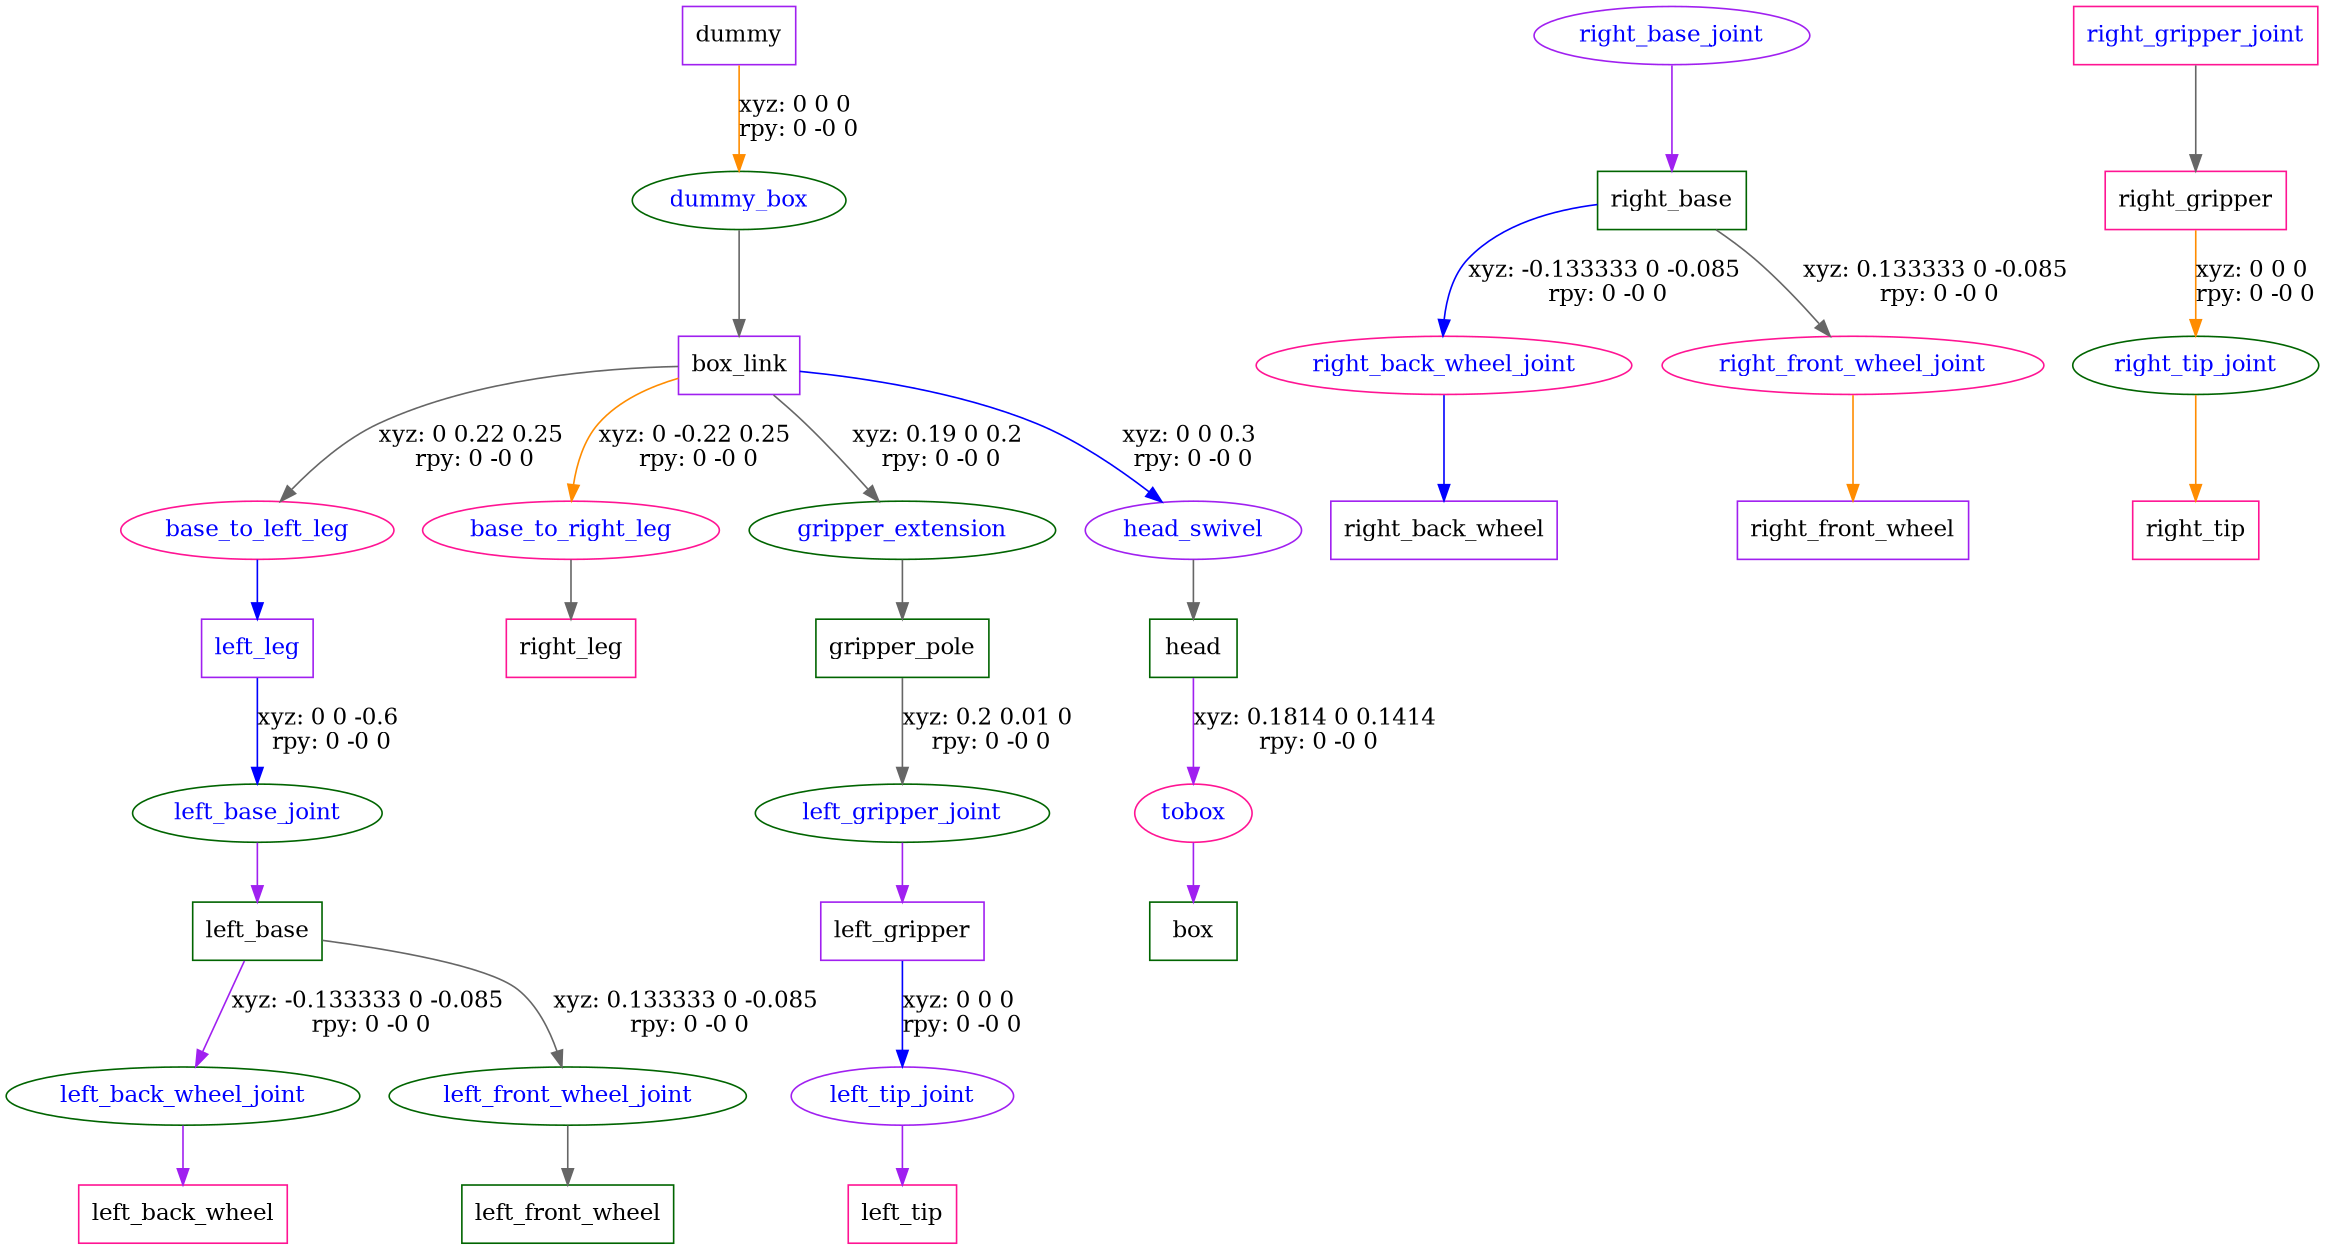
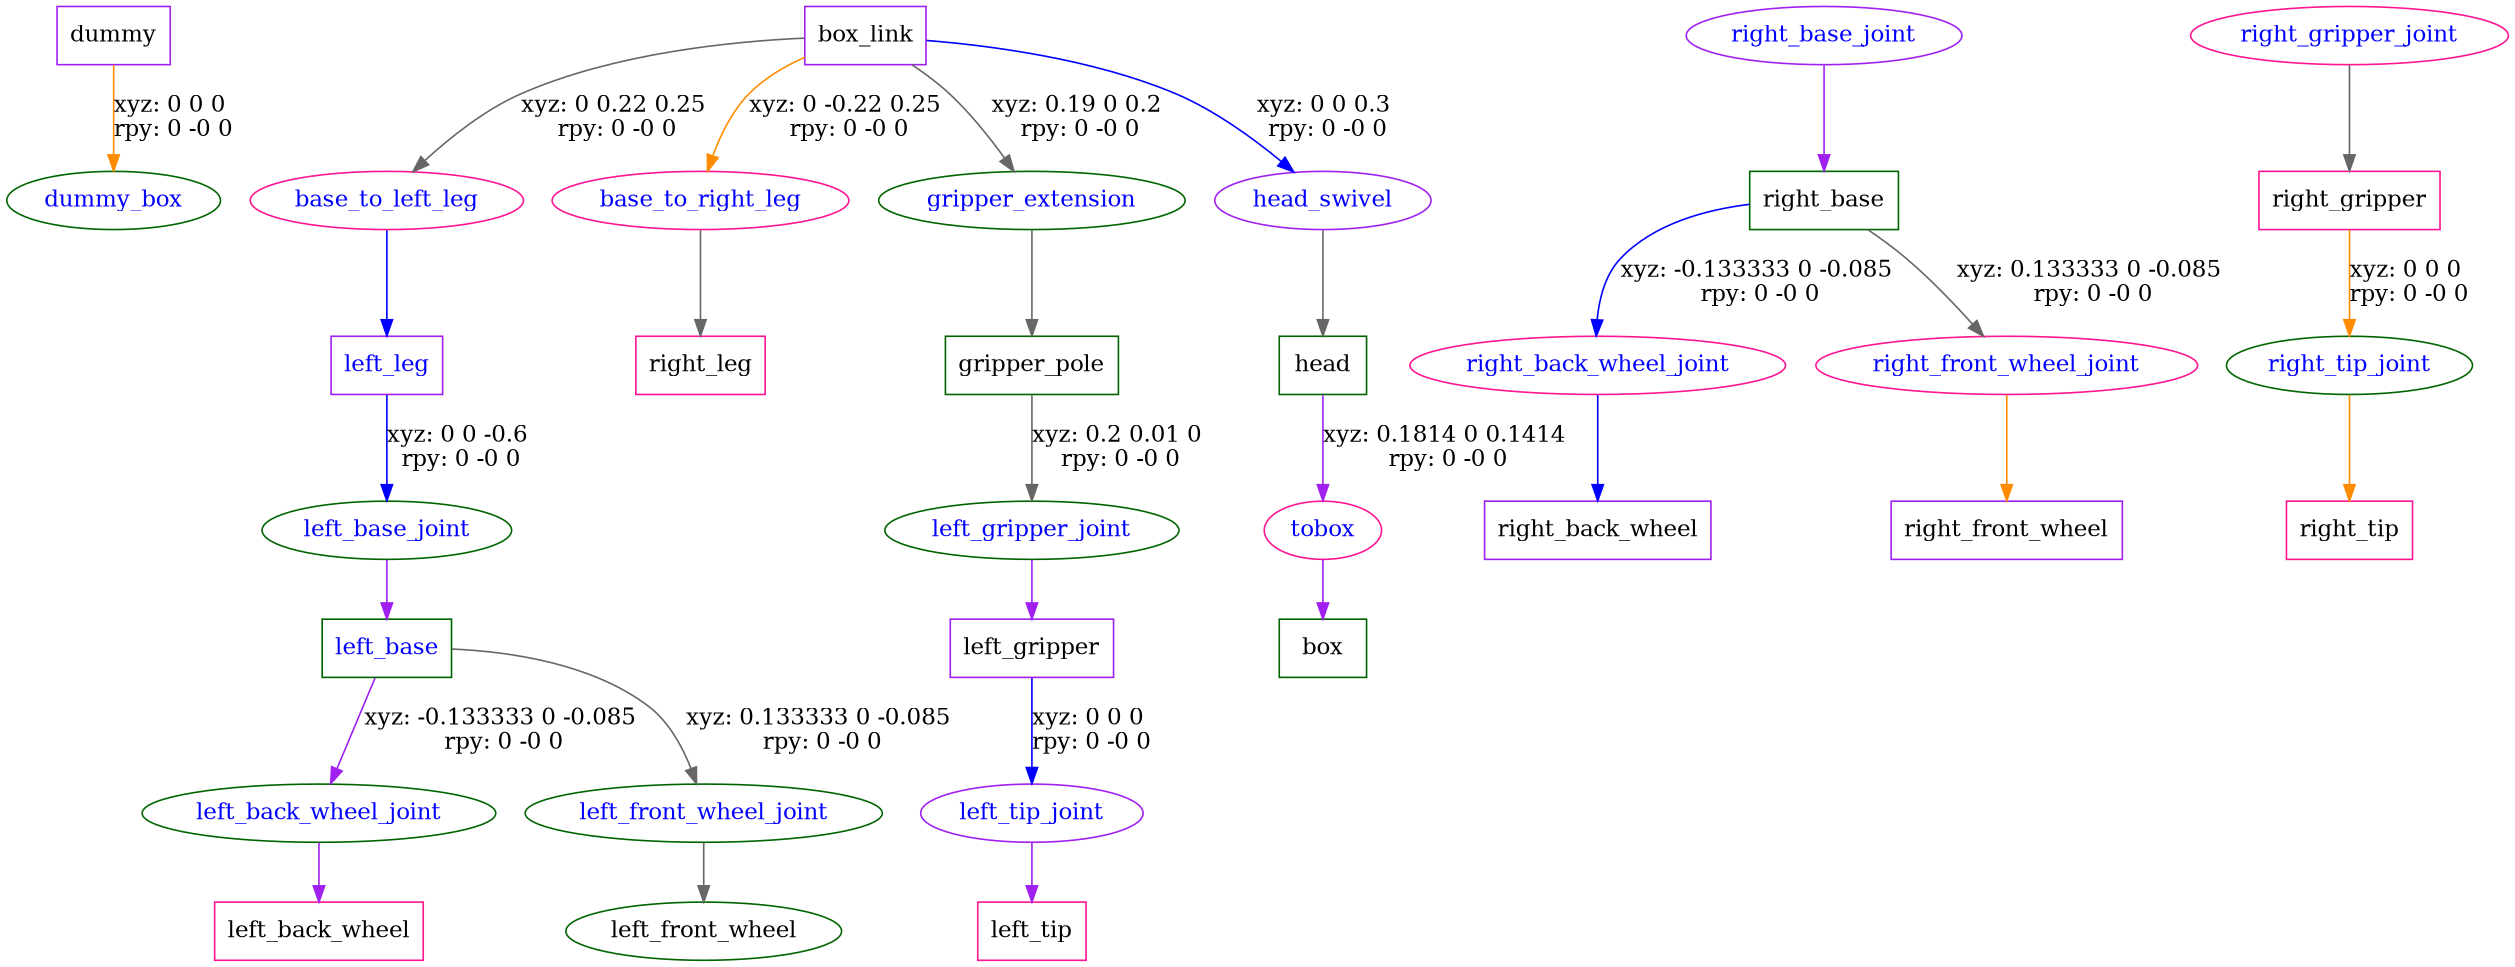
node "right_gripper_joint": shape box -> ellipse
edge "dummy_box" -> "box_link": removed
node "left_base": fontcolor black -> blue
node "left_front_wheel": shape box -> ellipse
